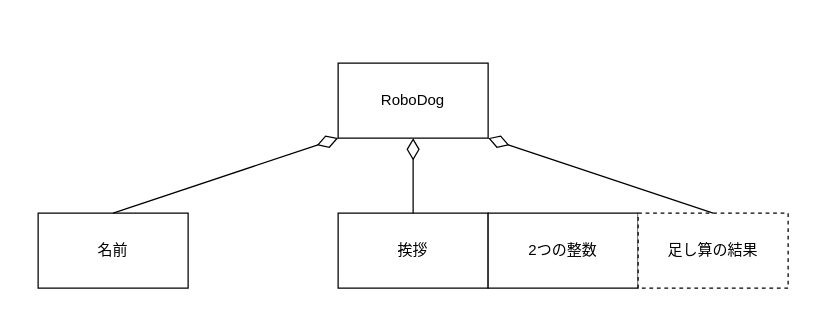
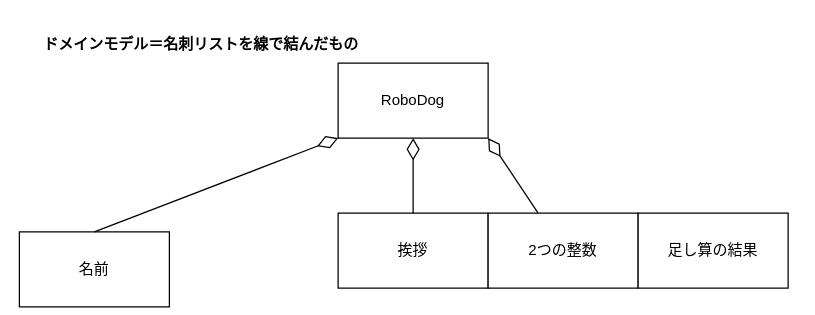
node "ドメインモデル＝名刺リストを線で結んだもの": added
edge "足し算の結果" -> "RoboDog": now "2つの整数" -> "RoboDog"
node "名前": moved (113, 251) -> (94, 269)
node "足し算の結果": style dashed -> solid
